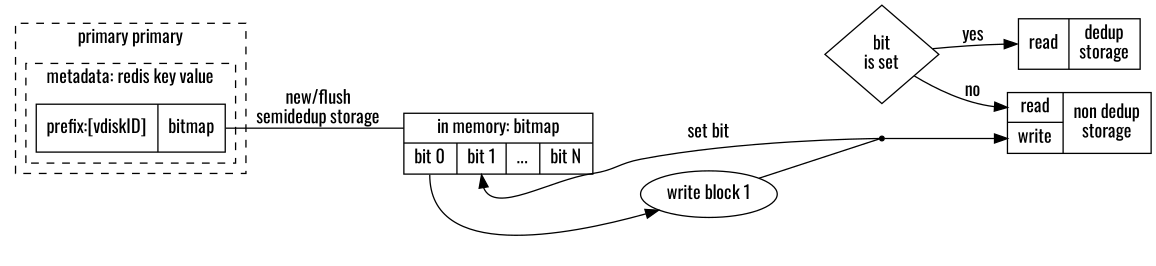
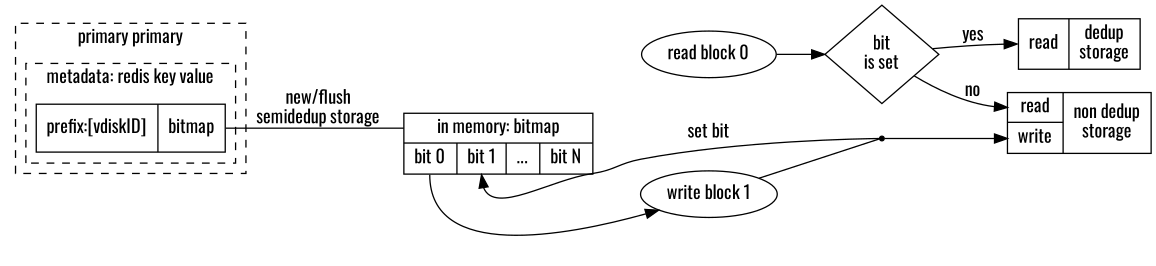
node "read block 0": added
